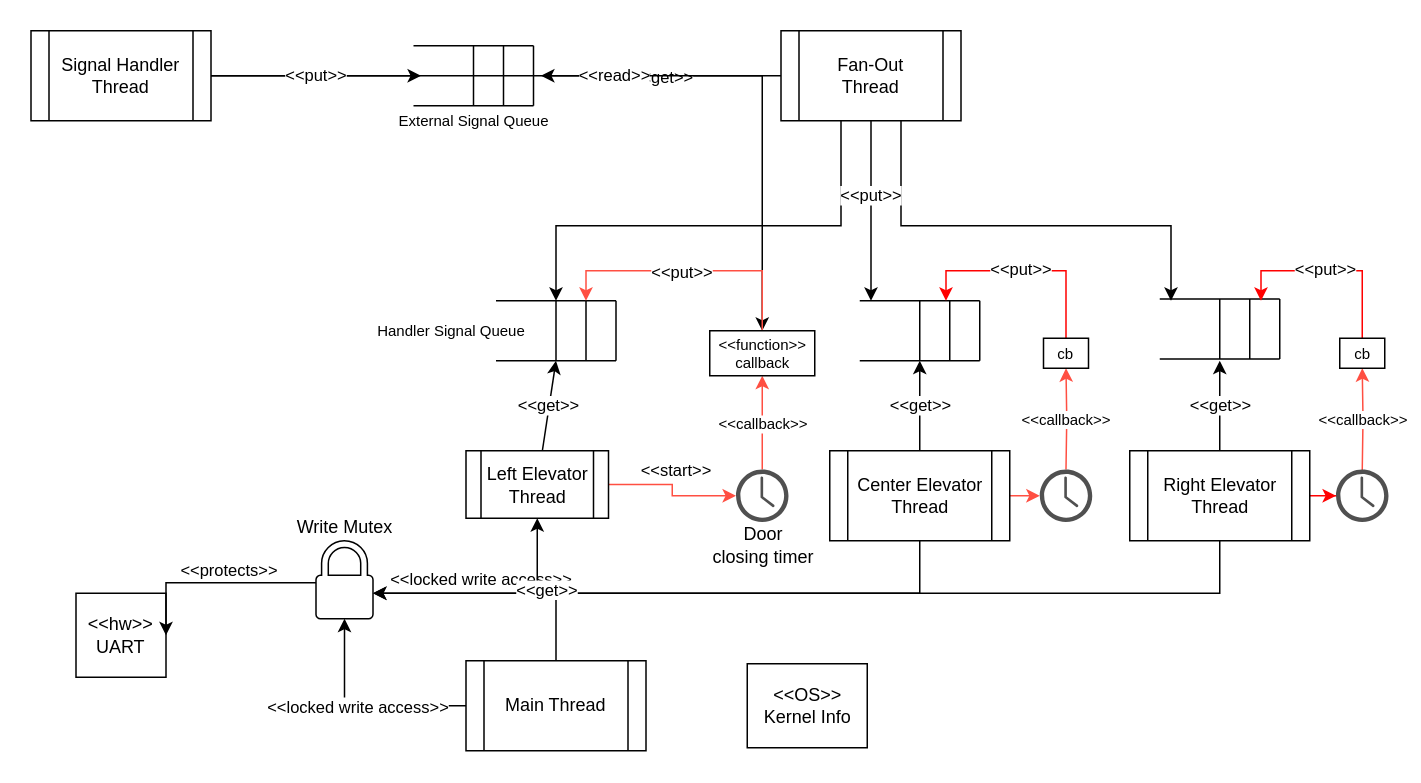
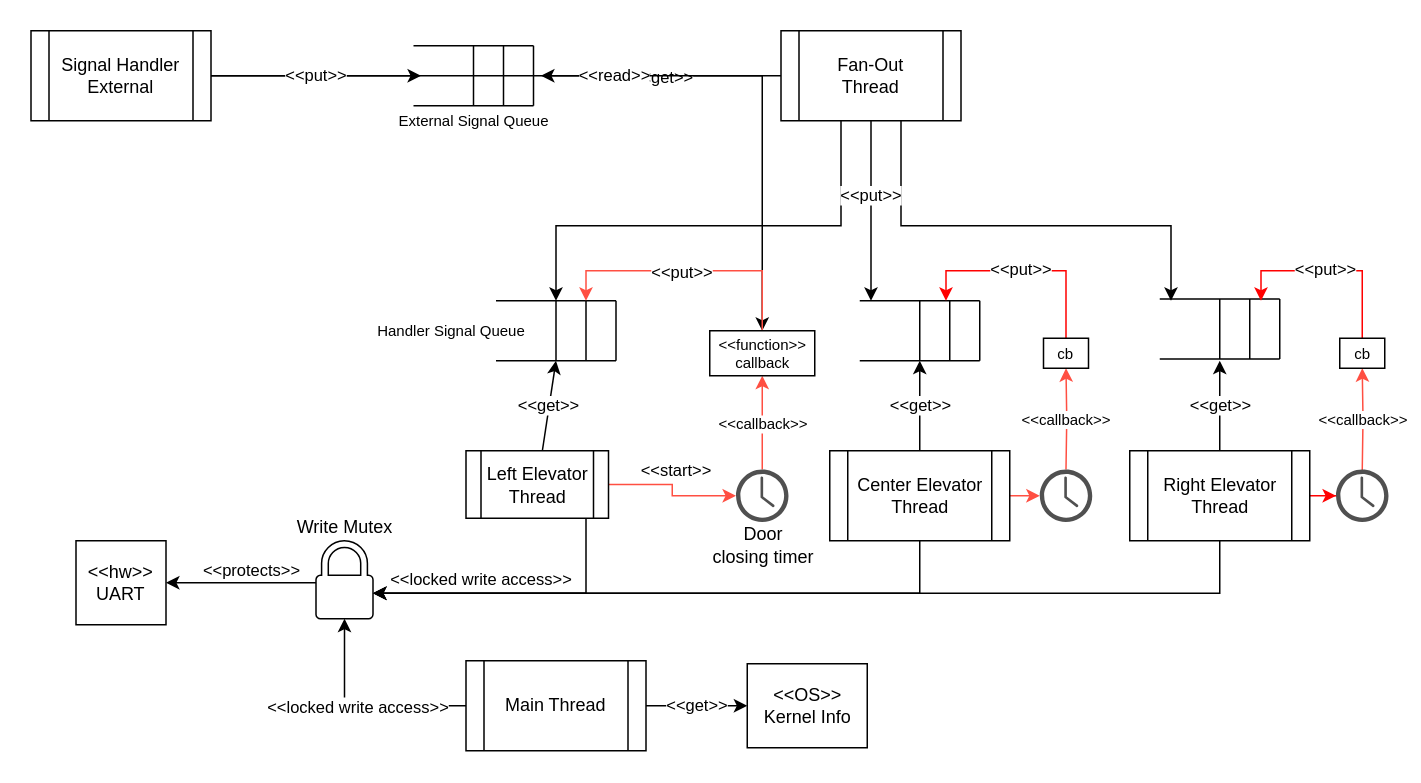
node "Signal Handler Thread": label "Signal Handler Thread" -> "Signal Handler External"
edge "Left Elevator Thread" -> "Write Mutex": added
edge "Main Thread" -> "Left Elevator Thread": now "Main Thread" -> "<<OS>> Kernel Info"
node "<<hw>> UART": moved (121, 635) -> (121, 583)
